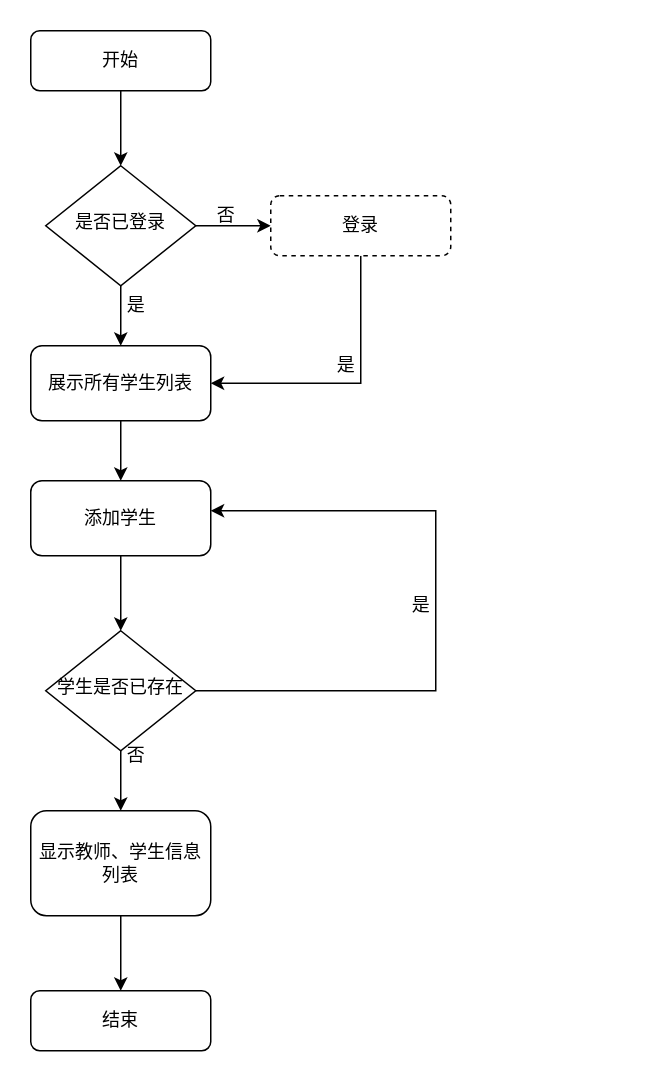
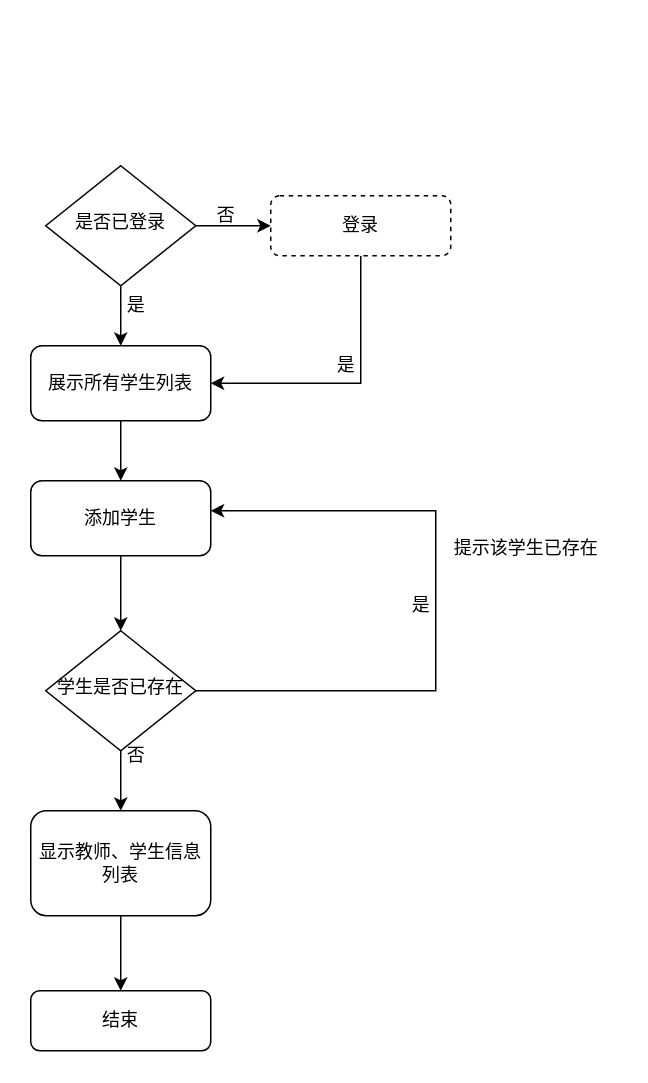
node "开始": removed
edge "开始" -> "是否已登录": removed
node "提示该学生已存在": added
